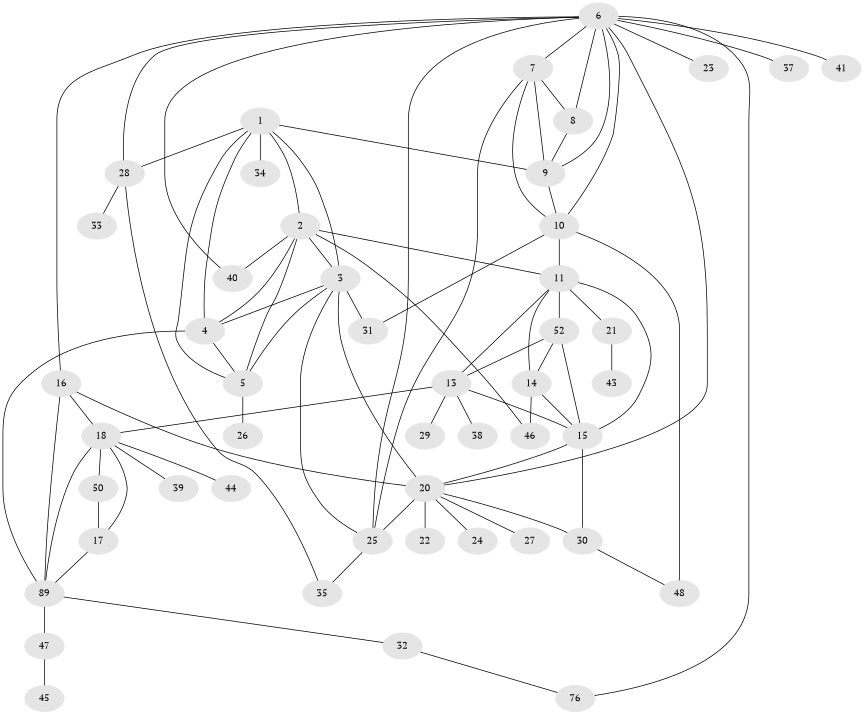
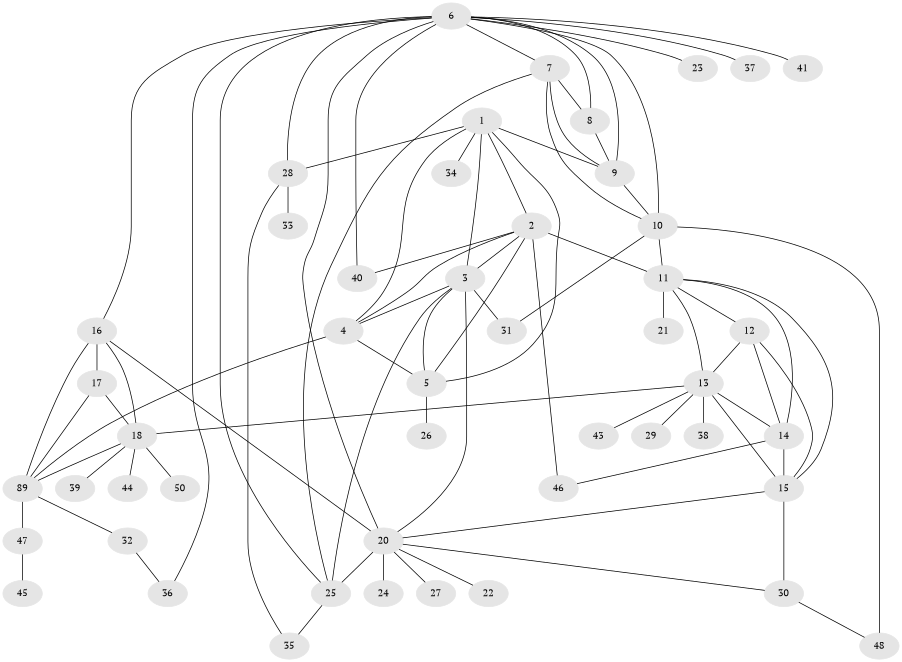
node "52": label "52" -> "12"
edge "21" -- "43": now "13" -- "43"
edge "13" -- "14": added
edge "50" -- "17": now "16" -- "17"
node "76": label "76" -> "36"
